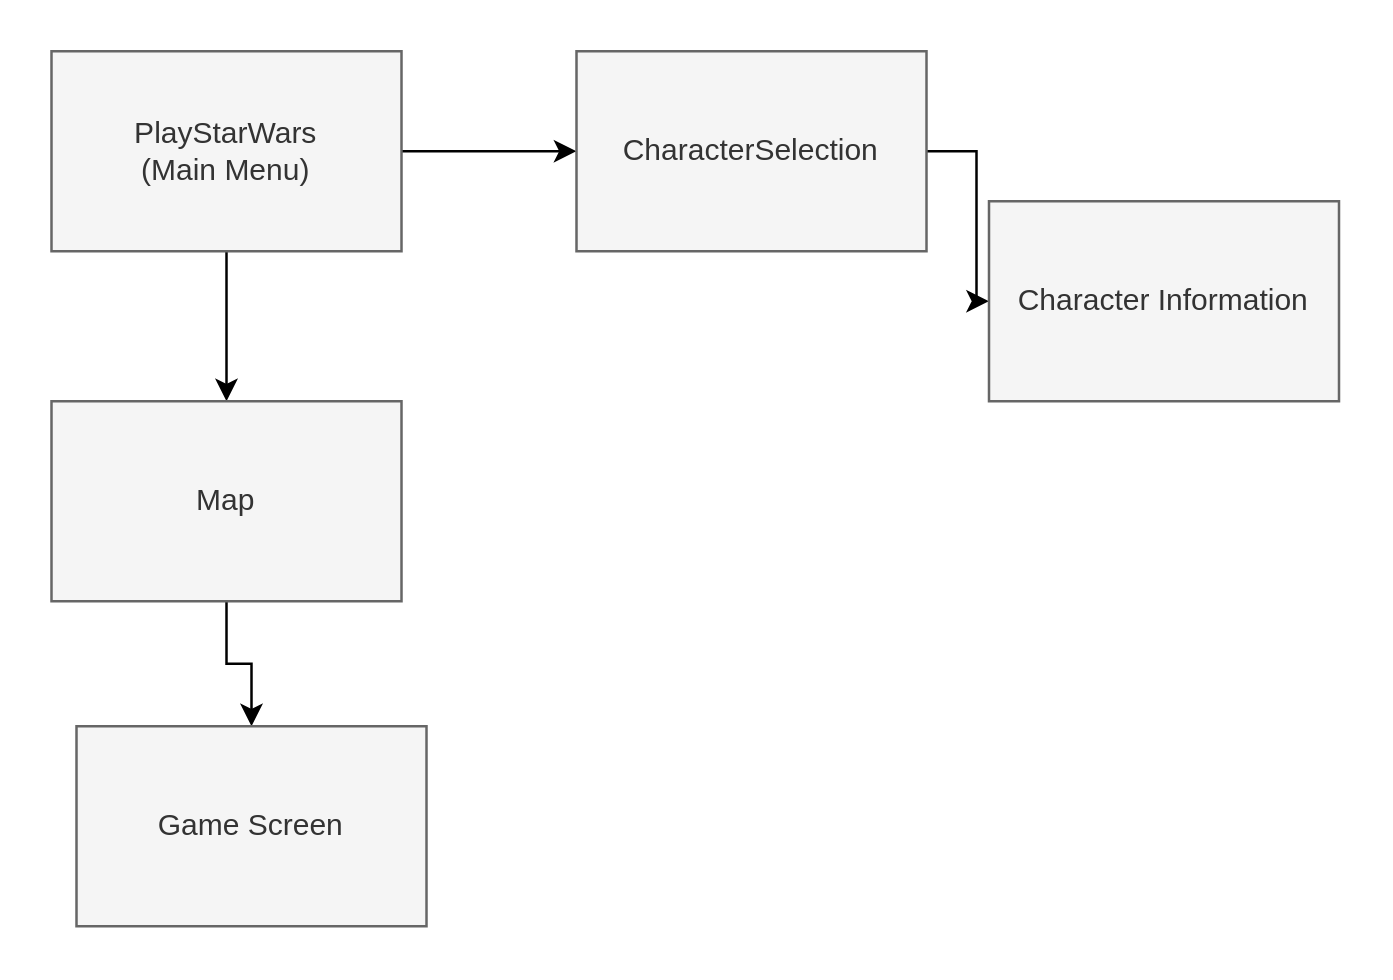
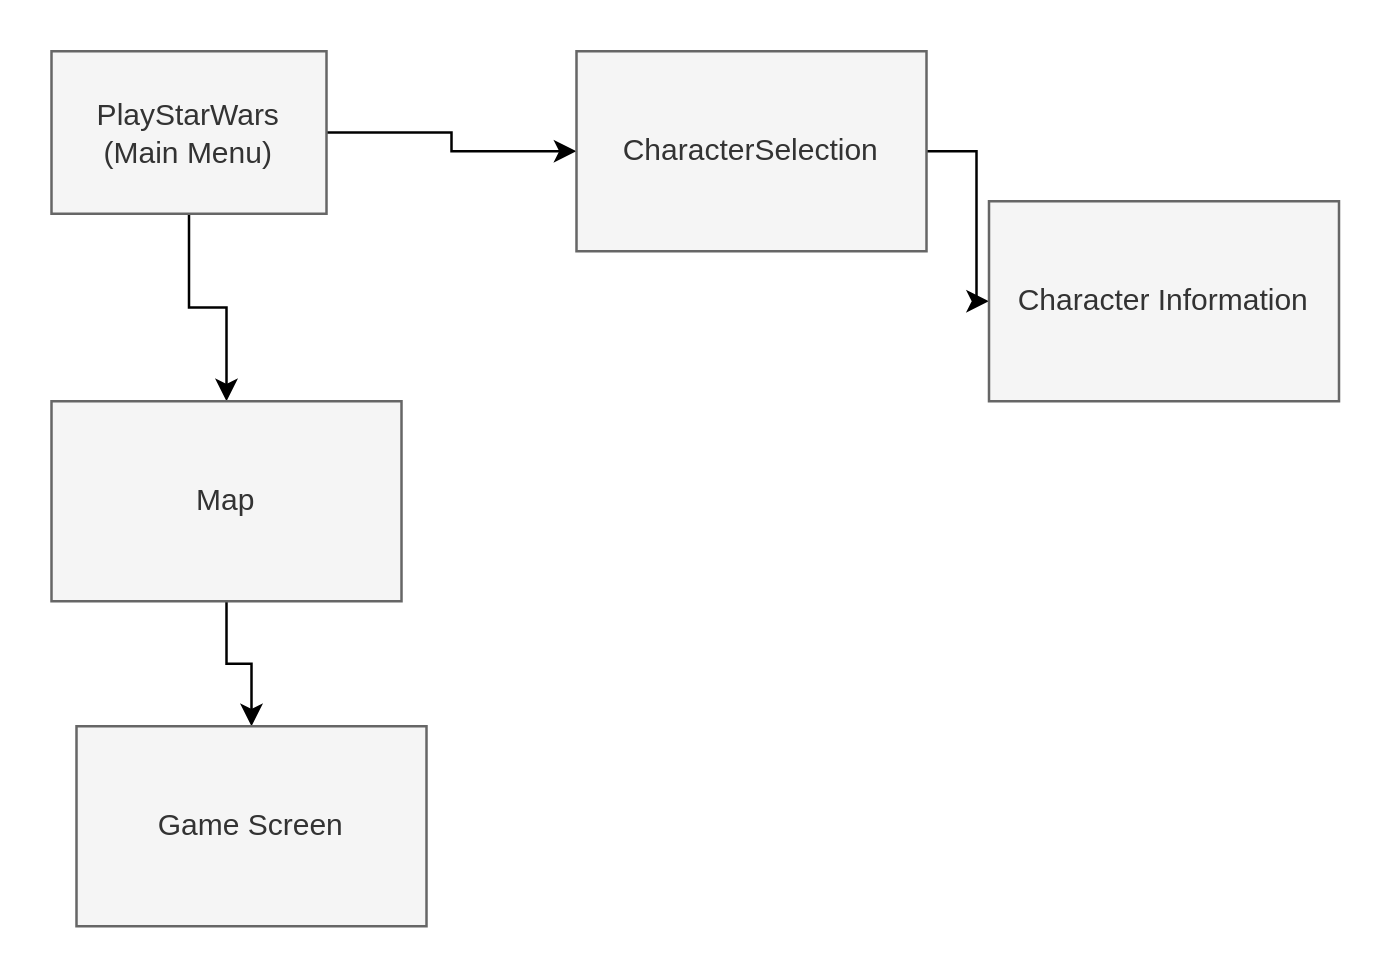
node "PlayStarWars (Main Menu)": size 350x200 -> 275x163
